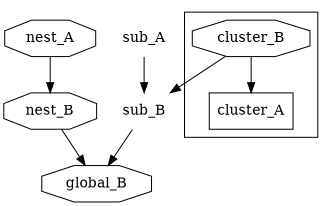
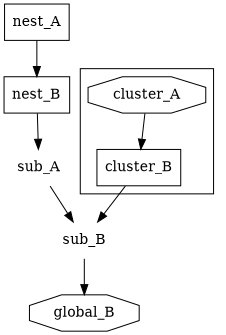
node "nest_A": shape octagon -> box
node "cluster_B": shape octagon -> box
edge "cluster_B" -> "cluster_A": reversed
node "nest_B": shape octagon -> box
node "cluster_A": shape box -> octagon
edge "nest_B" -> "global_B": now "nest_B" -> "sub_A"
